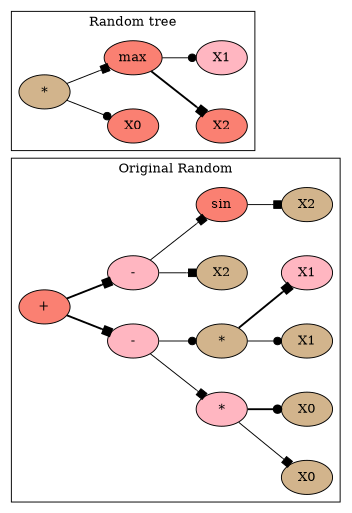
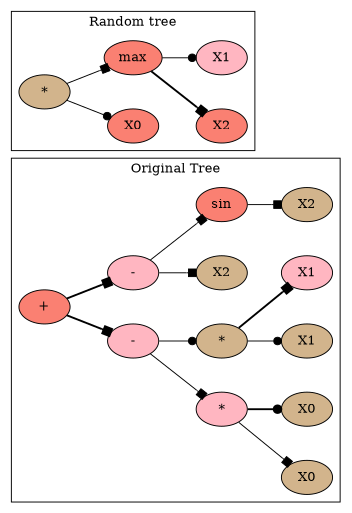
cluster "Original Random": label "Original Random" -> "Original Tree"
